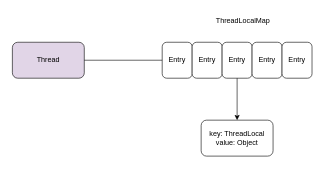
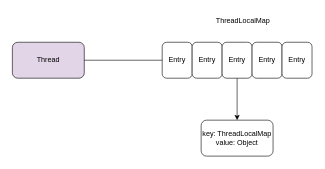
node "key: ThreadLocal value: Object": label "key: ThreadLocal value: Object" -> "key: ThreadLocalMap value: Object"
